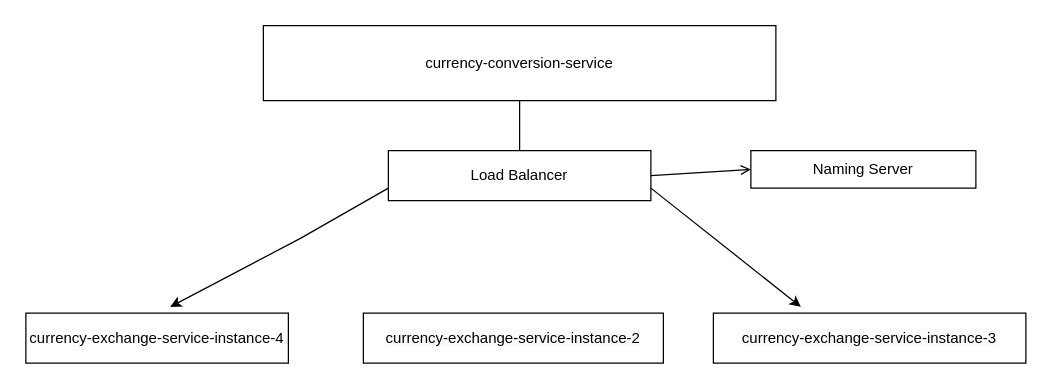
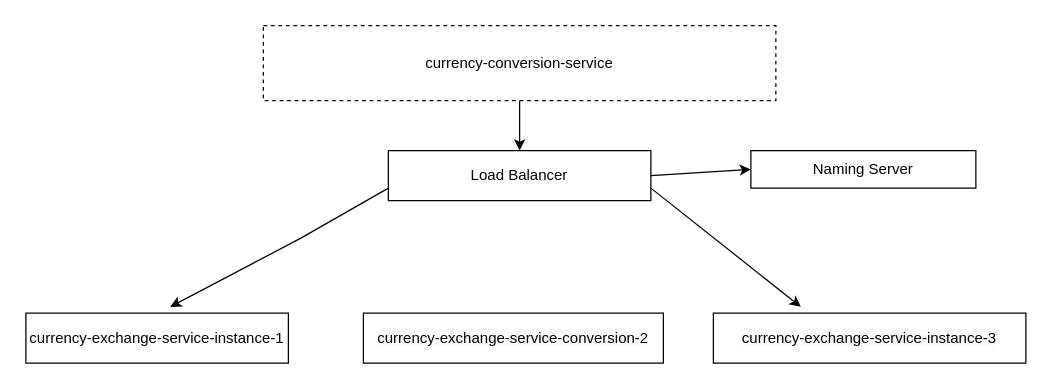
node "currency-conversion-service": style solid -> dashed
edge "currency-conversion-service" -- "Load Balancer": arrowhead none -> classic
edge "Load Balancer" -> "Naming Server": arrowhead open -> classic
node "currency-exchange-service-instance-4": label "currency-exchange-service-instance-4" -> "currency-exchange-service-instance-1"
node "currency-exchange-service-instance-2": label "currency-exchange-service-instance-2" -> "currency-exchange-service-conversion-2"
